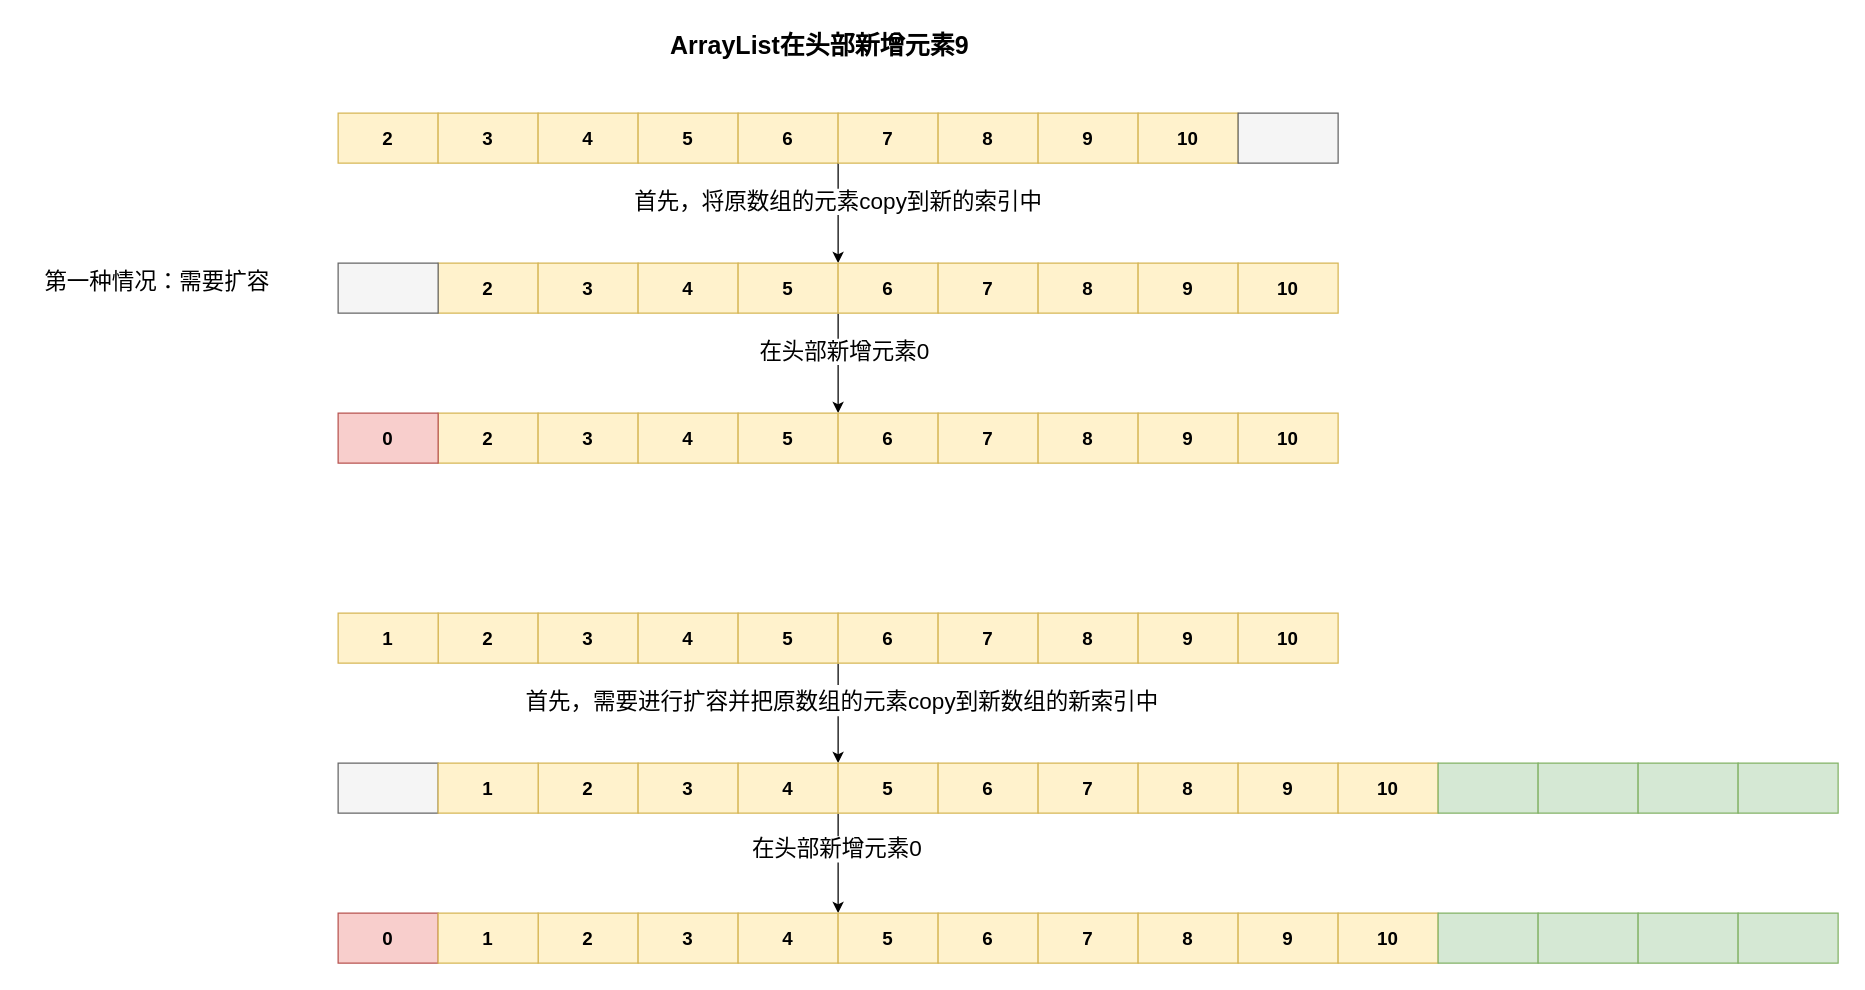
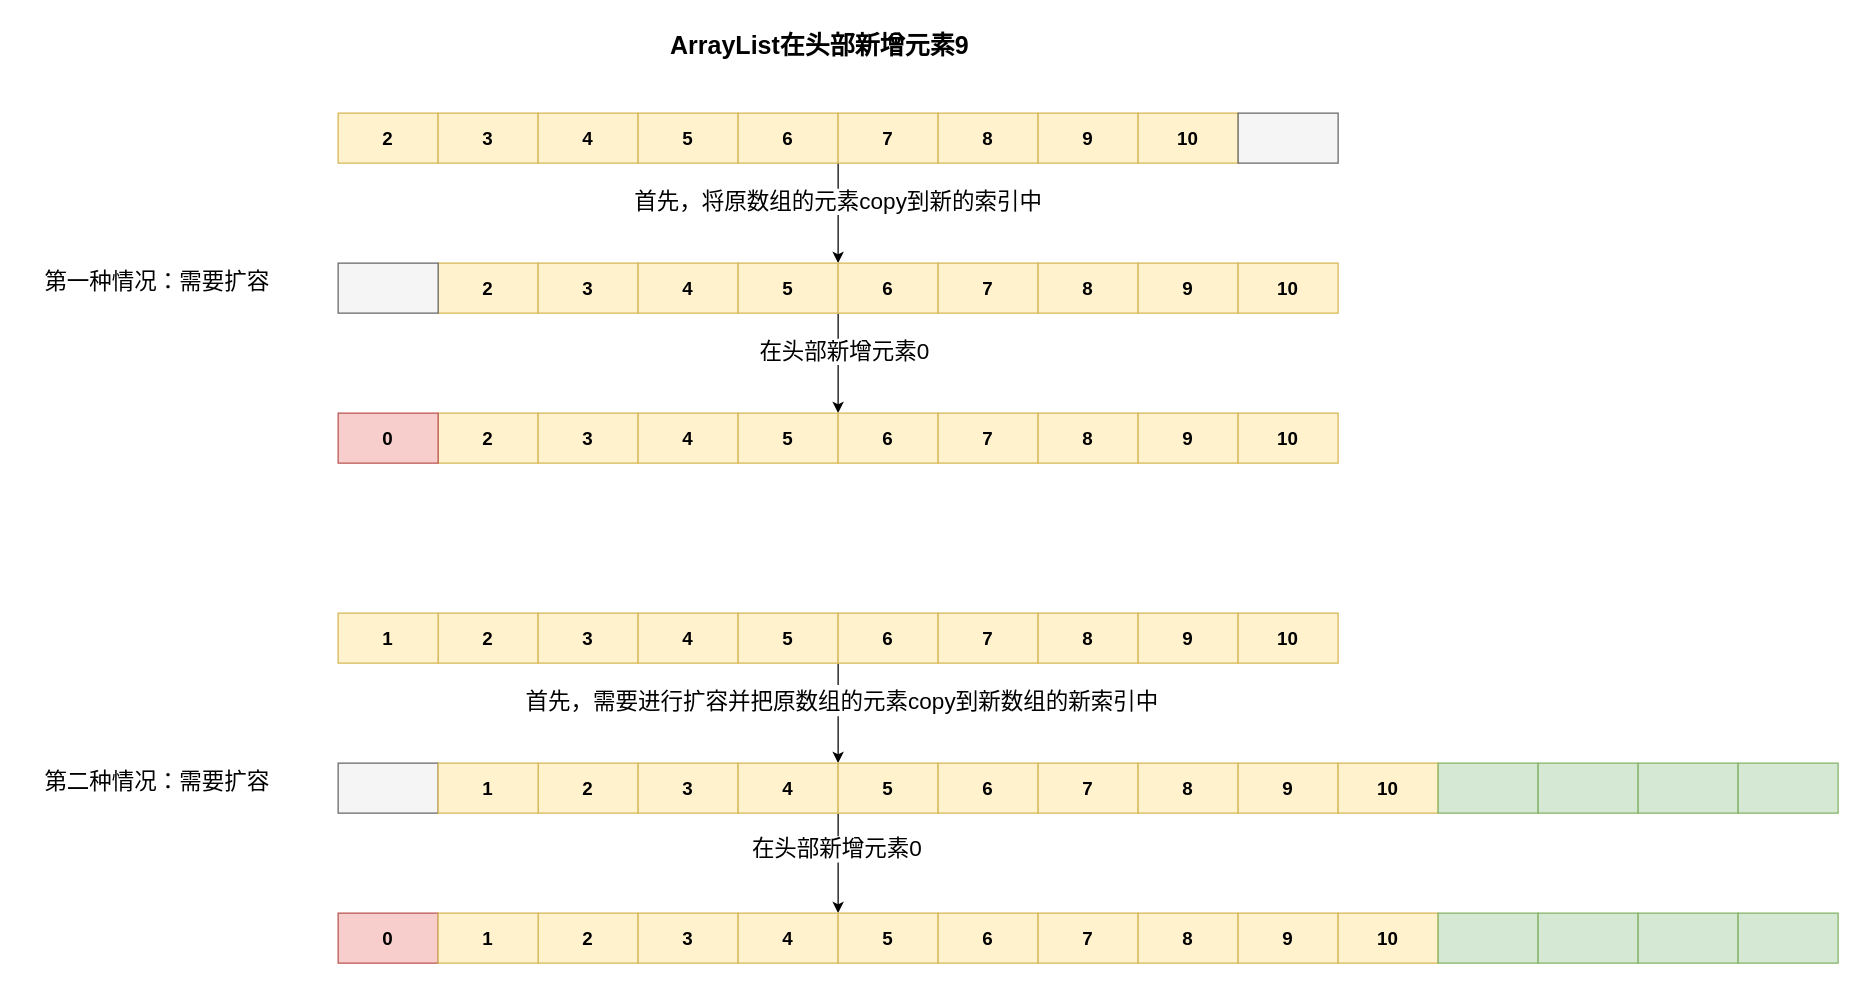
node "第二种情况：需要扩容": added
